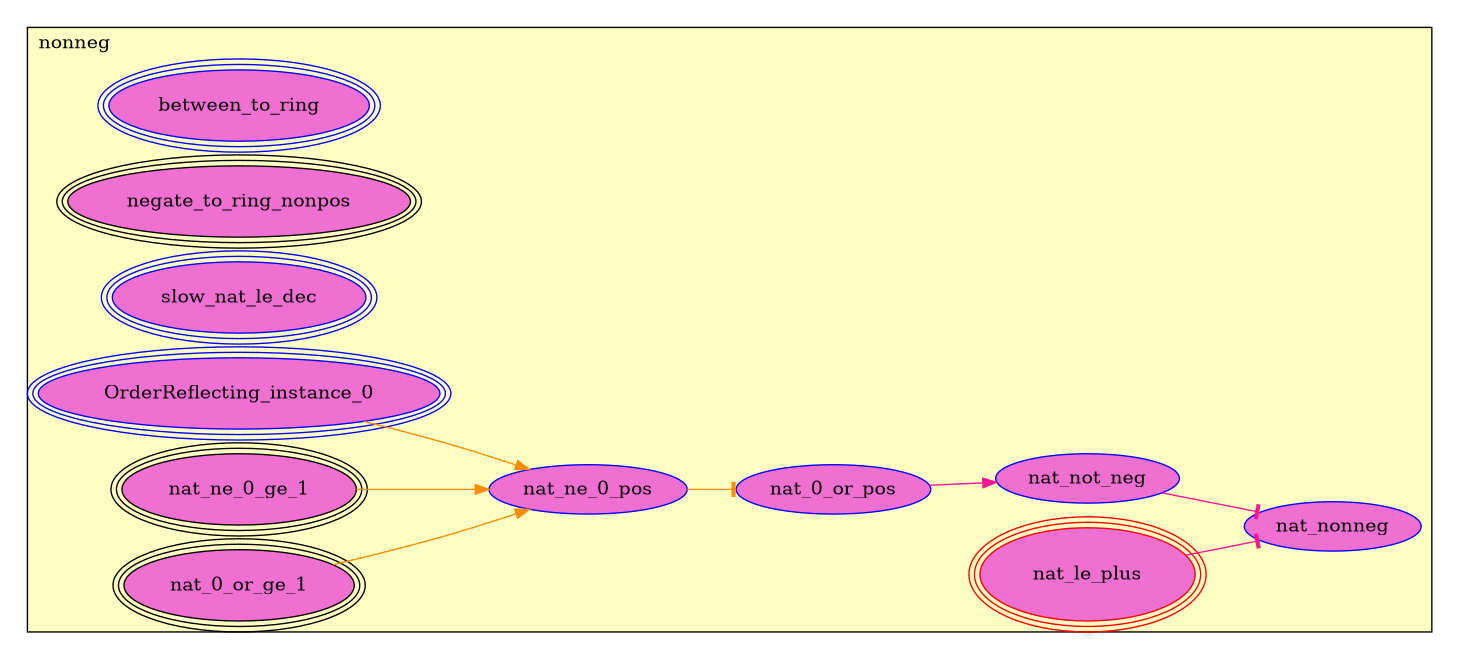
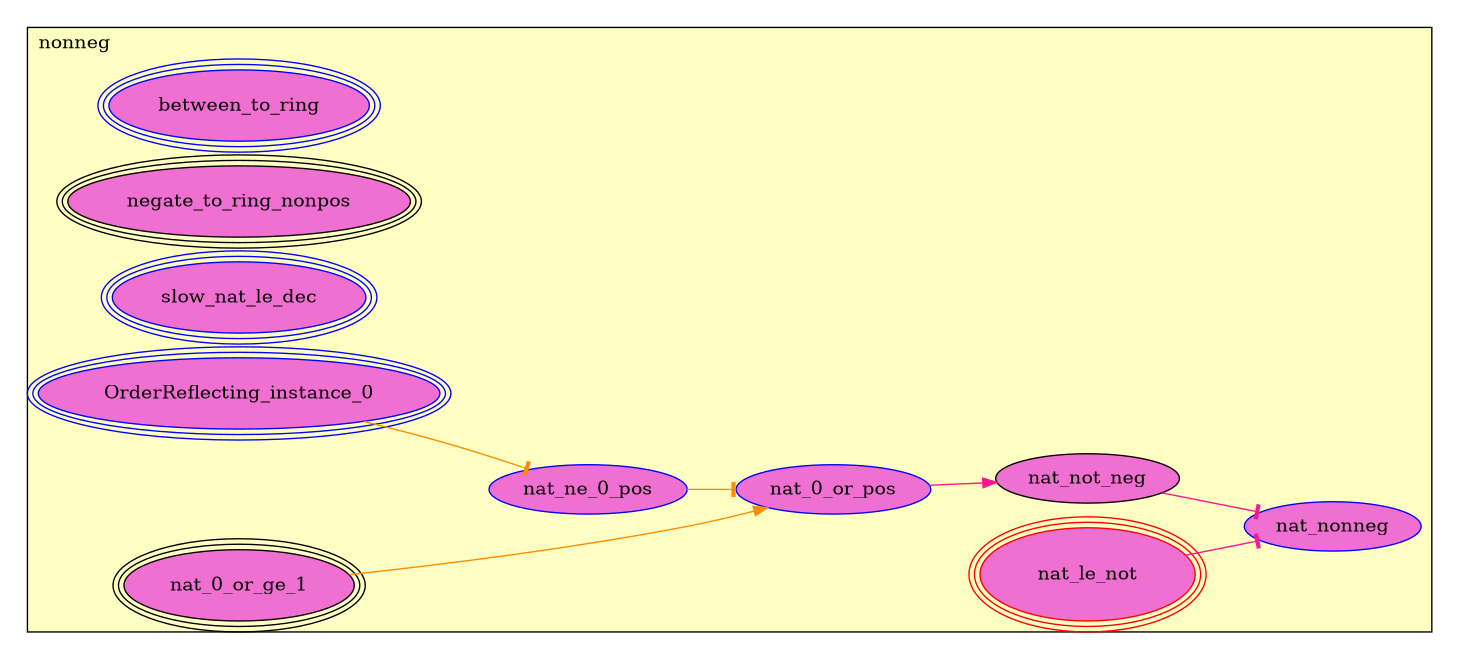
edge "OrderReflecting_instance_0" -> "nat_ne_0_pos": arrowhead normal -> tee
node "nat_not_neg": color blue -> black
node "nat_ne_0_ge_1": removed
edge "nat_0_or_ge_1" -> "nat_ne_0_pos": now "nat_0_or_ge_1" -> "nat_0_or_pos"
node "nat_le_plus": label "nat_le_plus" -> "nat_le_not"
